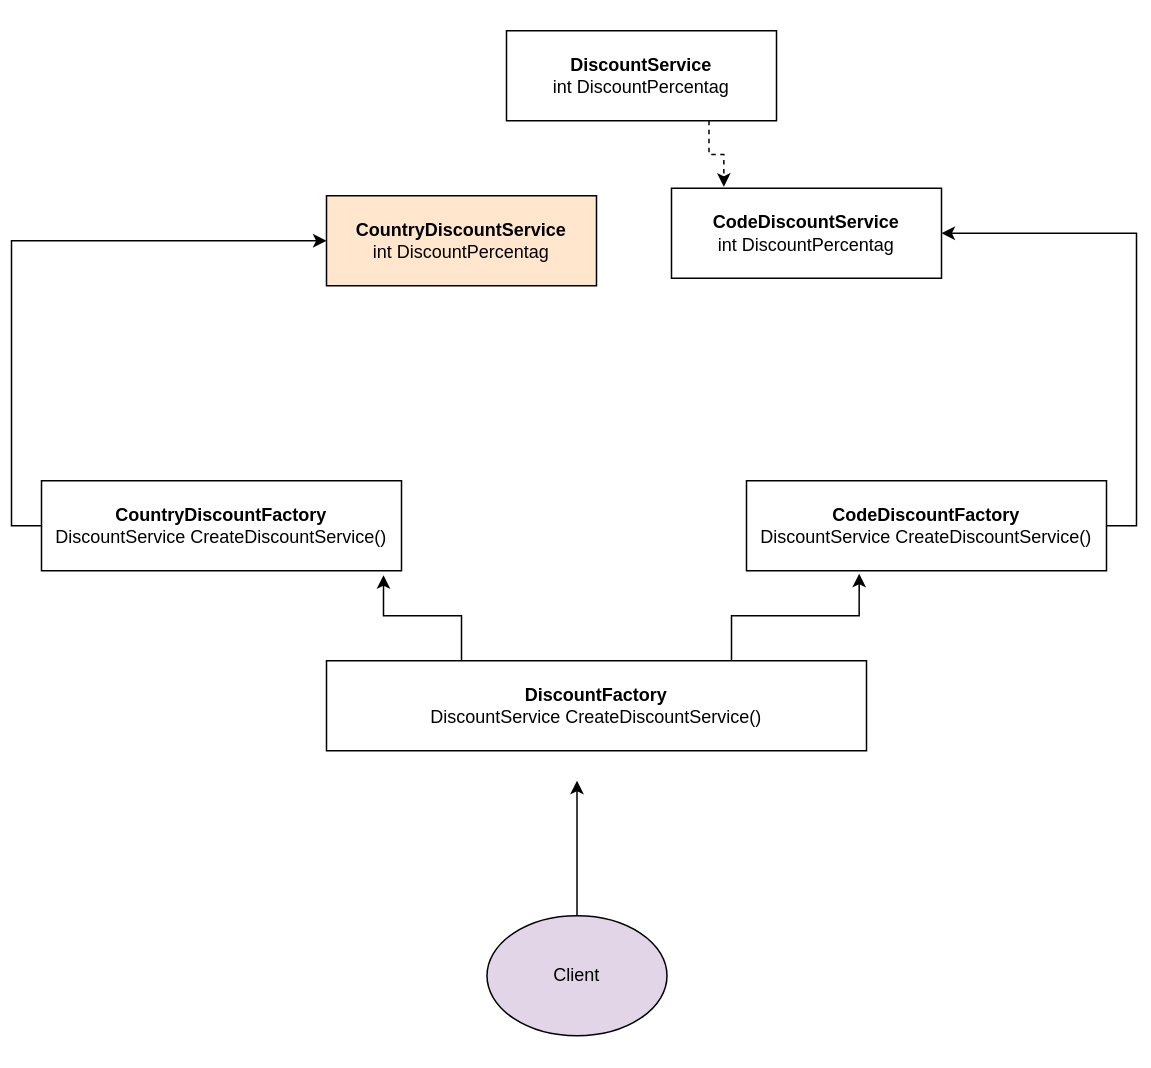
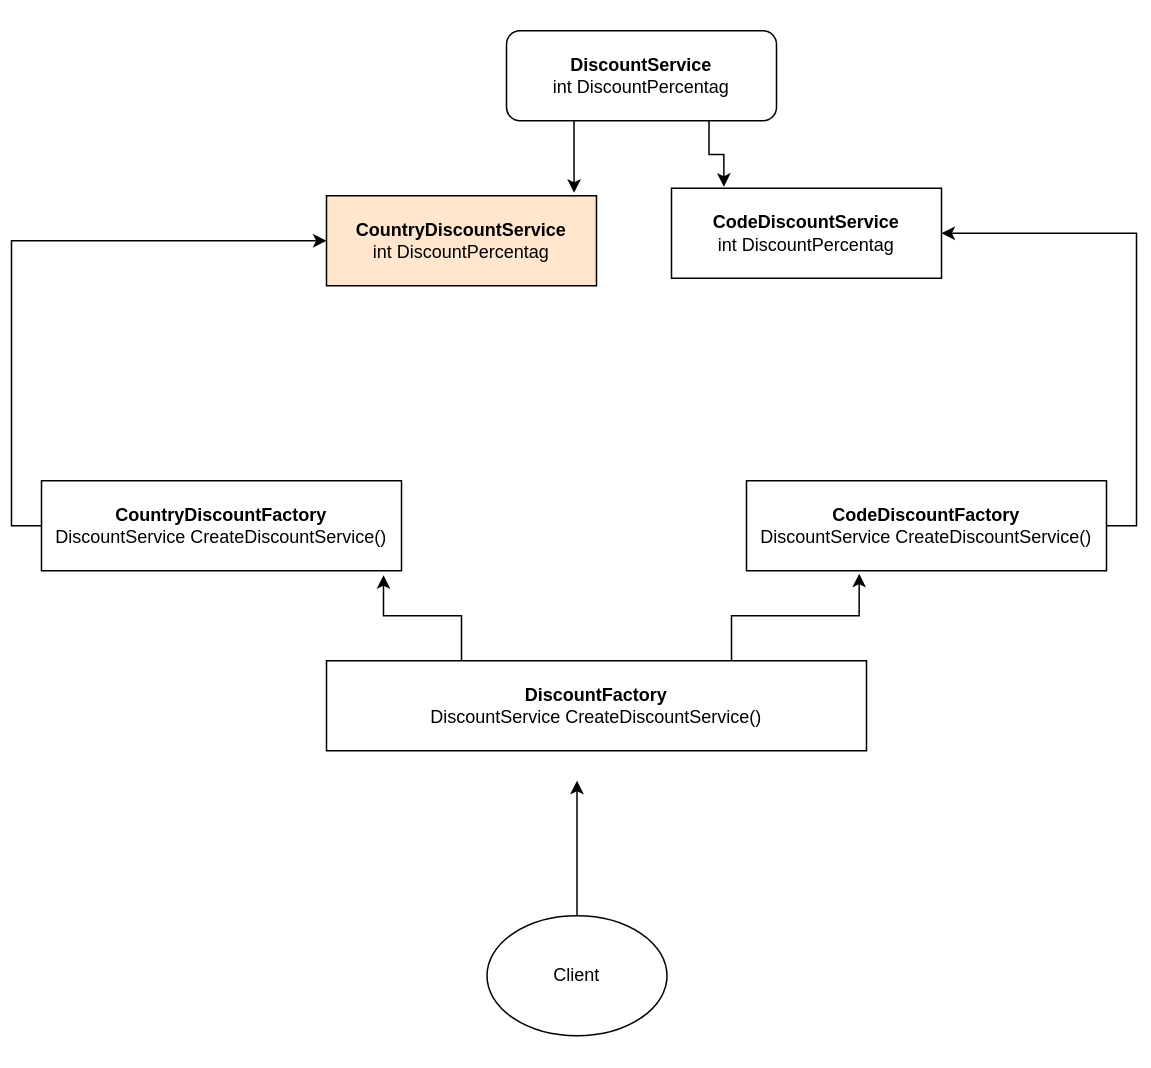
node "DiscountService int DiscountPercentag": shape rectangle -> rounded rectangle
edge "DiscountService int DiscountPercentag" -> "CountryDiscountService int DiscountPercentag": added
edge "DiscountService int DiscountPercentag" -> "CodeDiscountService int DiscountPercentag": style dashed -> solid
node "Client": fillcolor #e1d5e7 -> #ffffff
